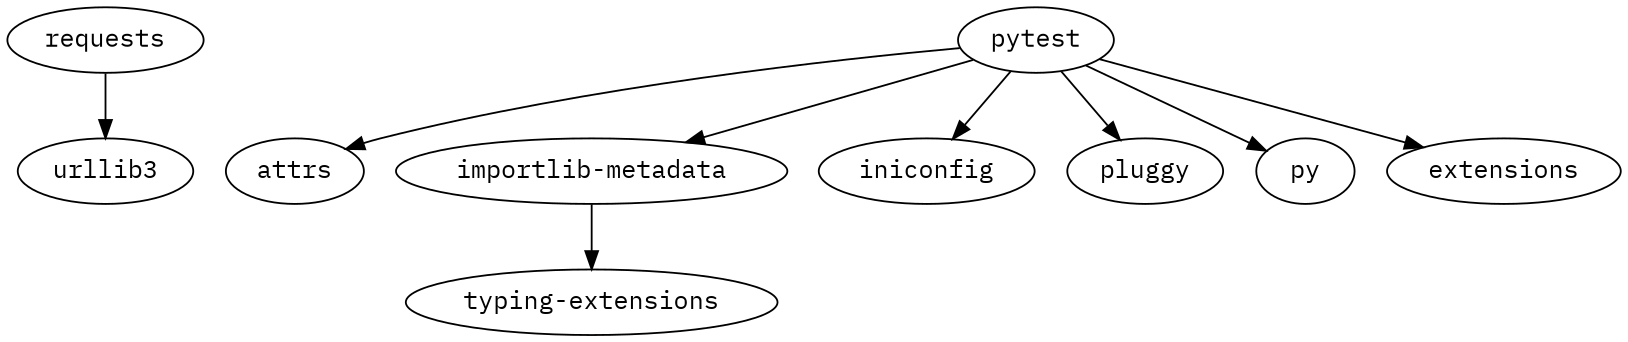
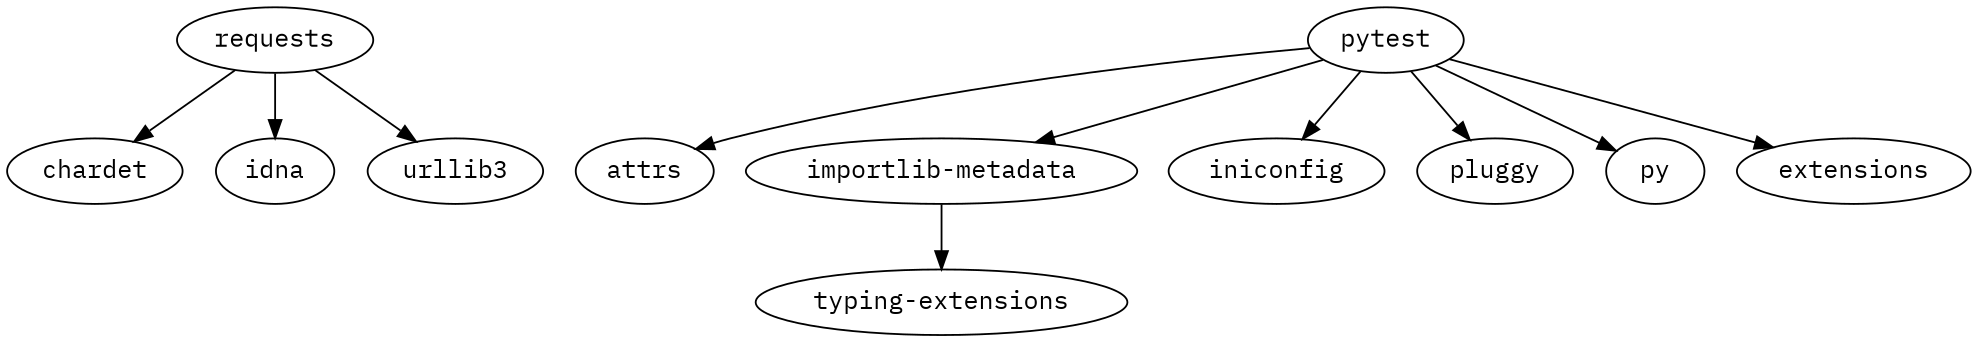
node "chardet": added
node "idna": added
